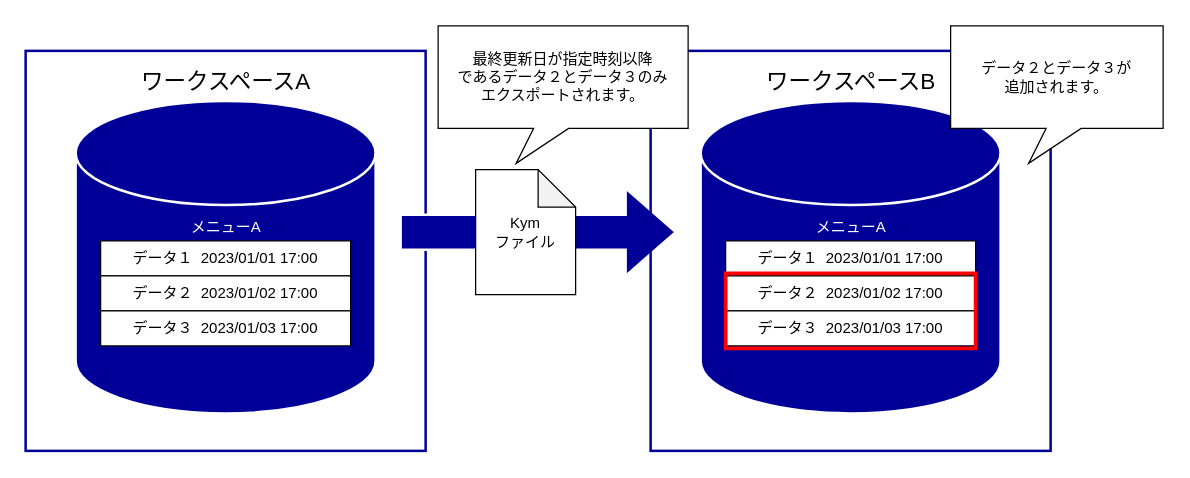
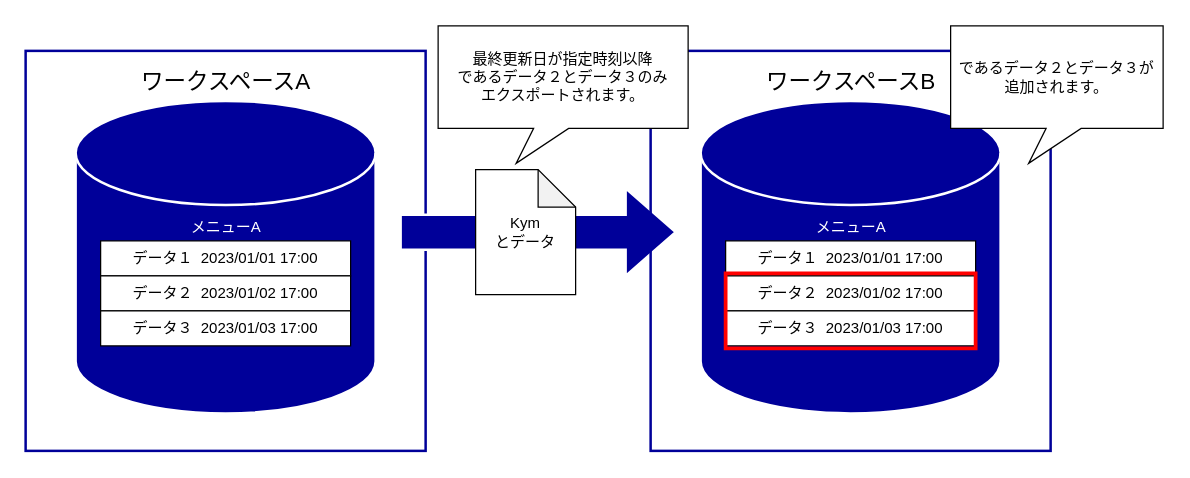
node "データ２とデータ３が 追加されます。": label "データ２とデータ３が 追加されます。" -> "であるデータ２とデータ３が 追加されます。"
node "Kym ファイル": label "Kym ファイル" -> "Kym とデータ"
